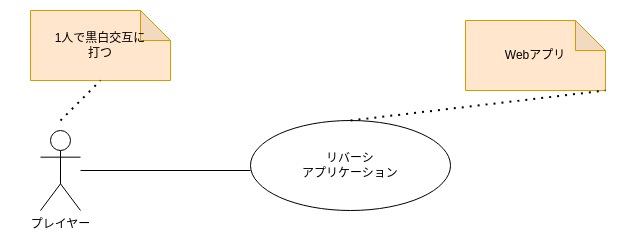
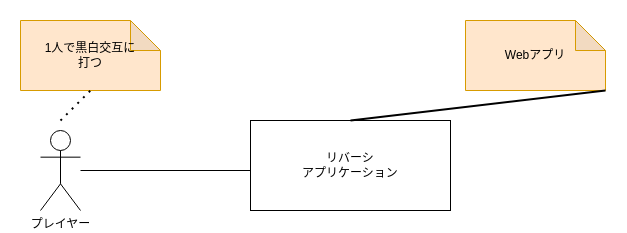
node "1人で黒白交互に 打つ": moved (101, 46) -> (91, 56)
edge "Webアプリ" -- "リバーシ アプリケーション": style dashed -> solid
node "リバーシ アプリケーション": shape ellipse -> rectangle
